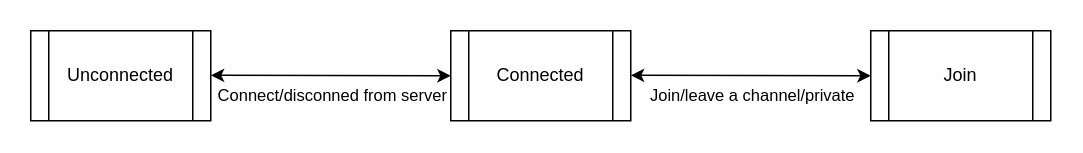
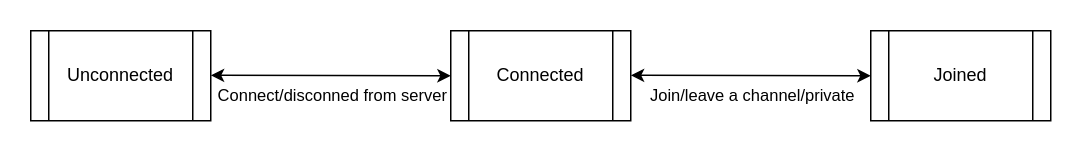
node "Join": label "Join" -> "Joined"
